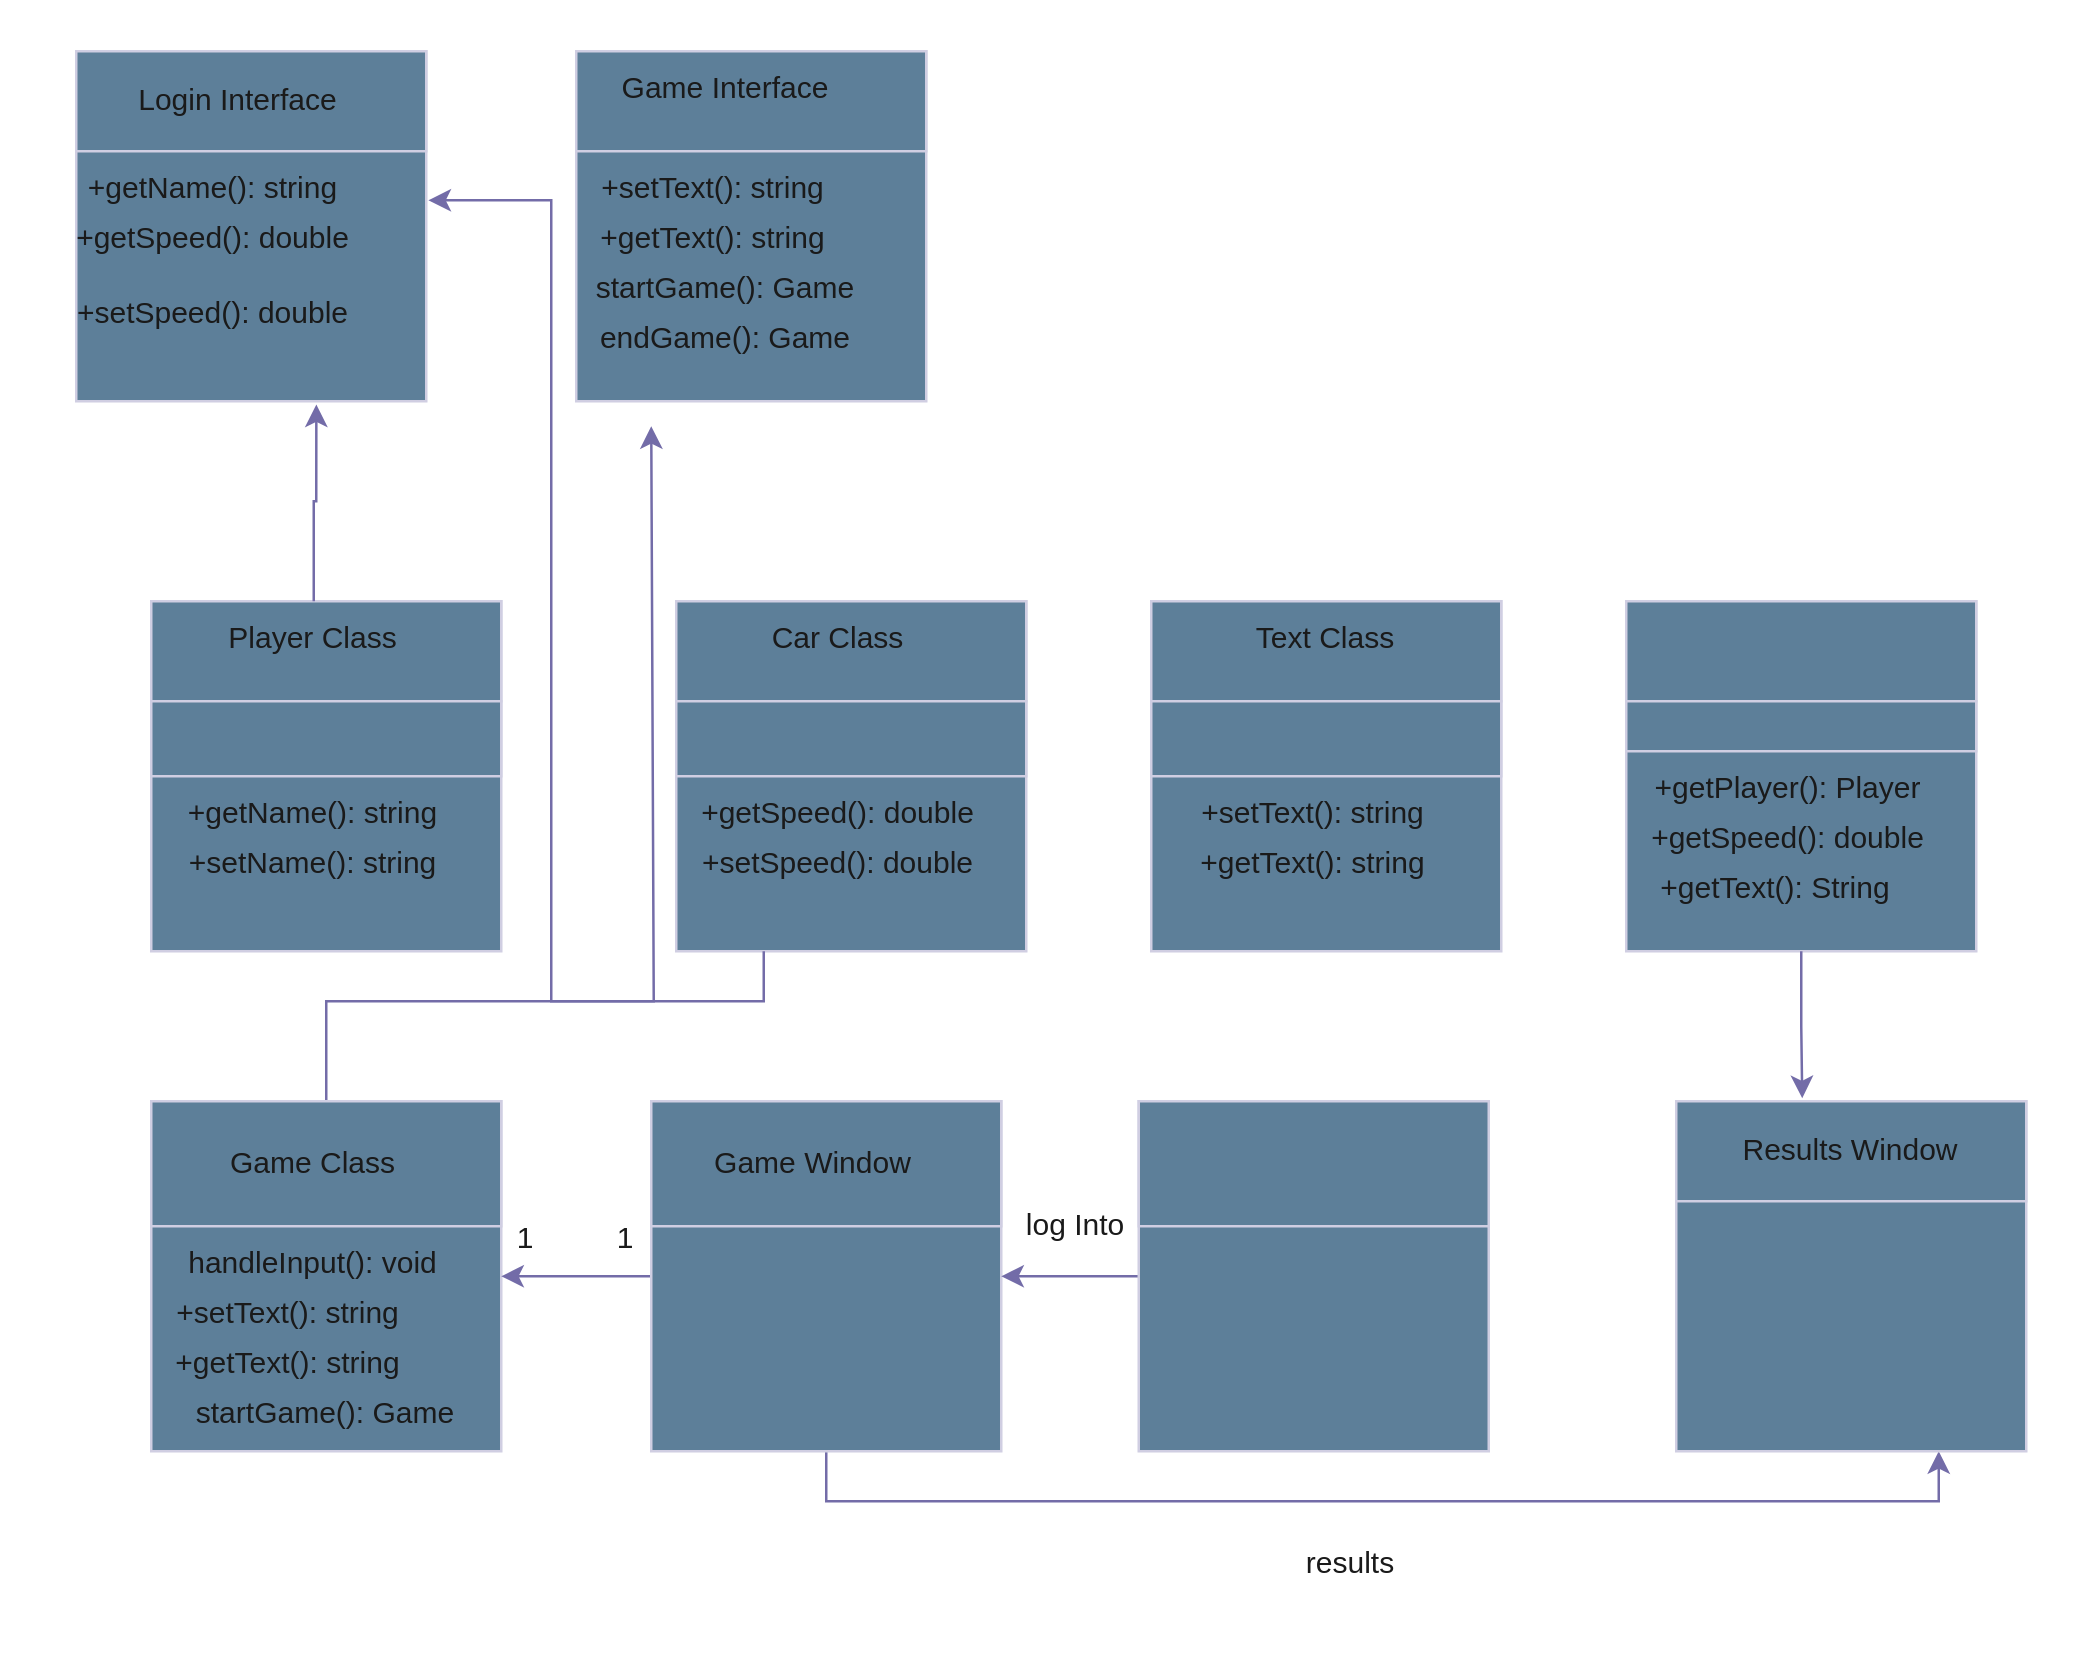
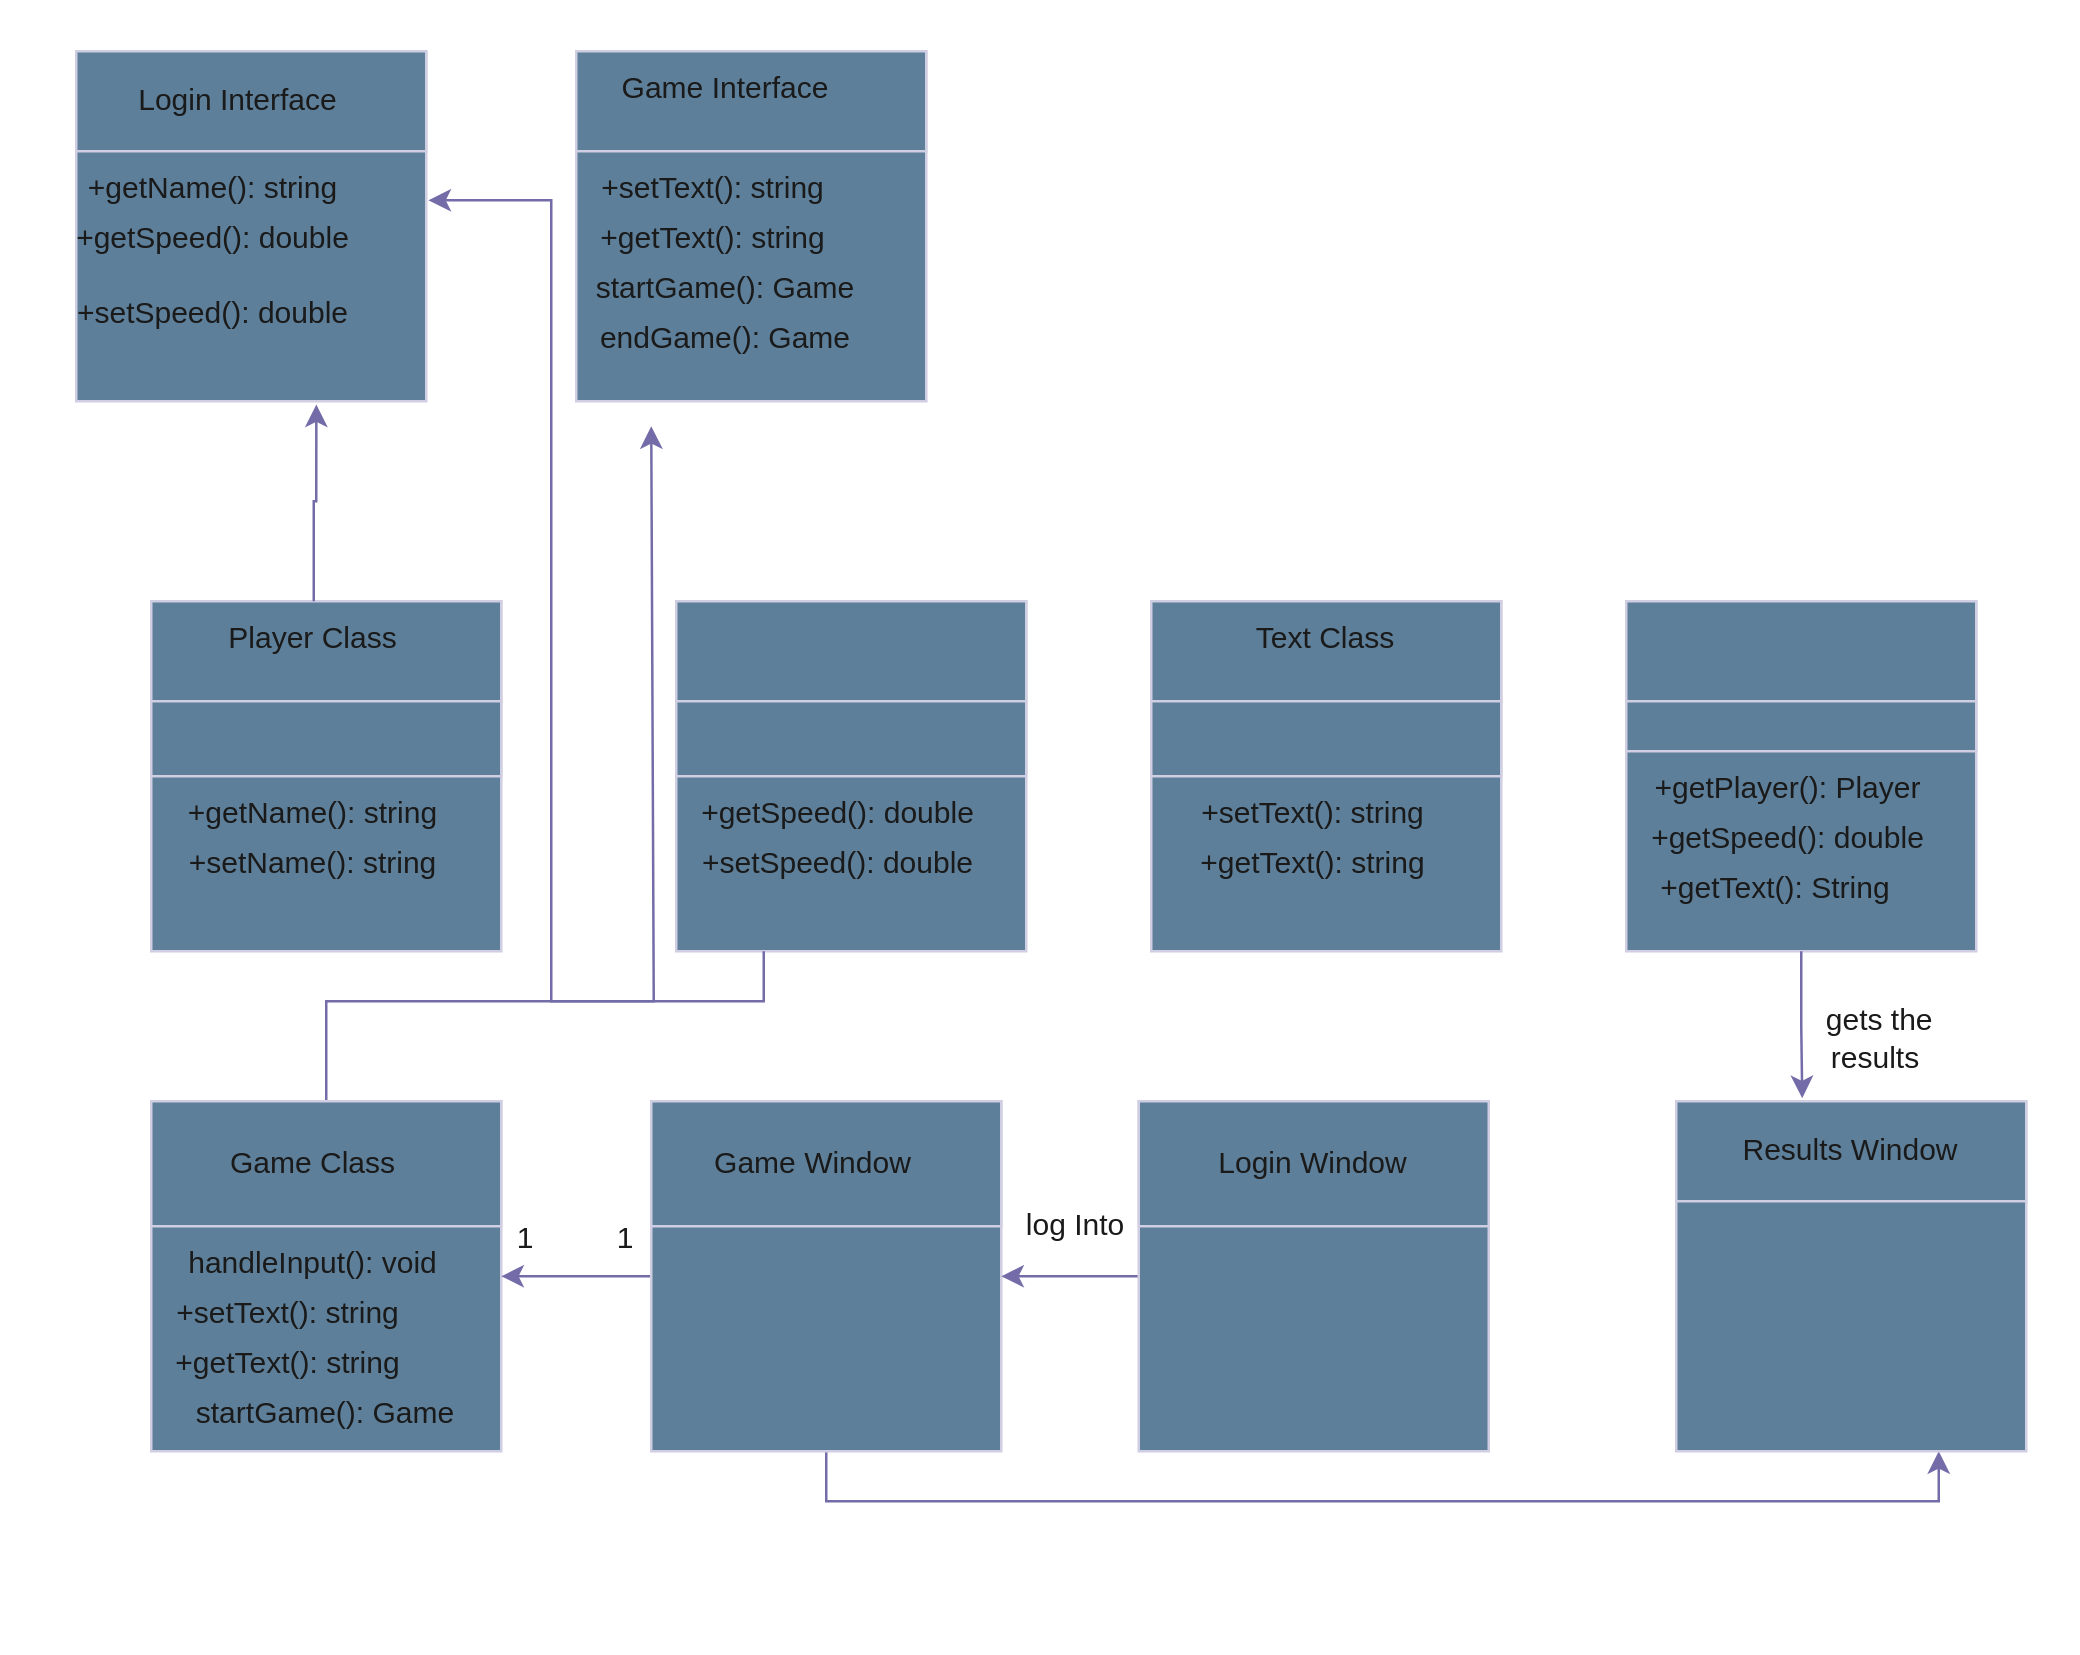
node "Car Class": removed
node "gets the results": added
node "Login Window": added
node "results": removed
